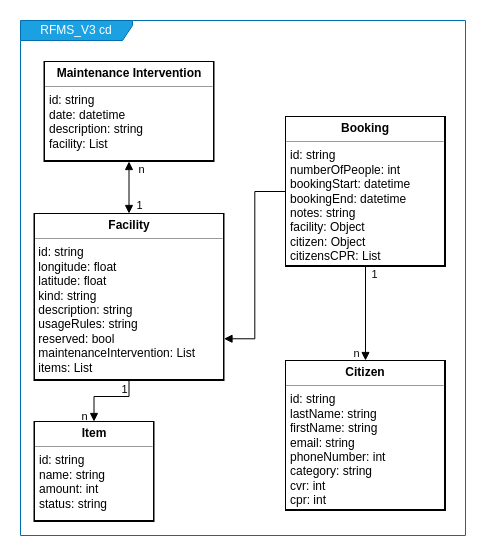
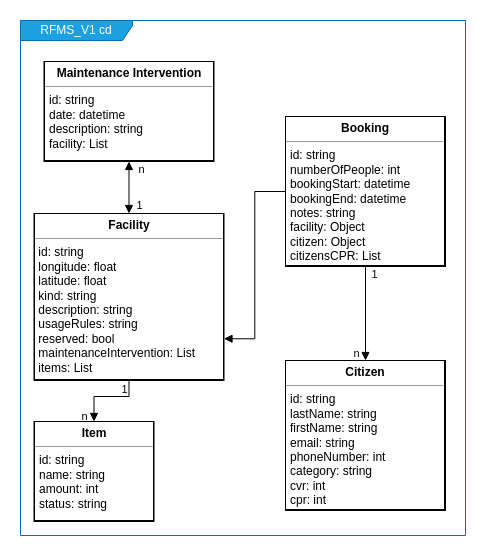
node "RFMS_V3 cd": label "RFMS_V3 cd" -> "RFMS_V1 cd"
